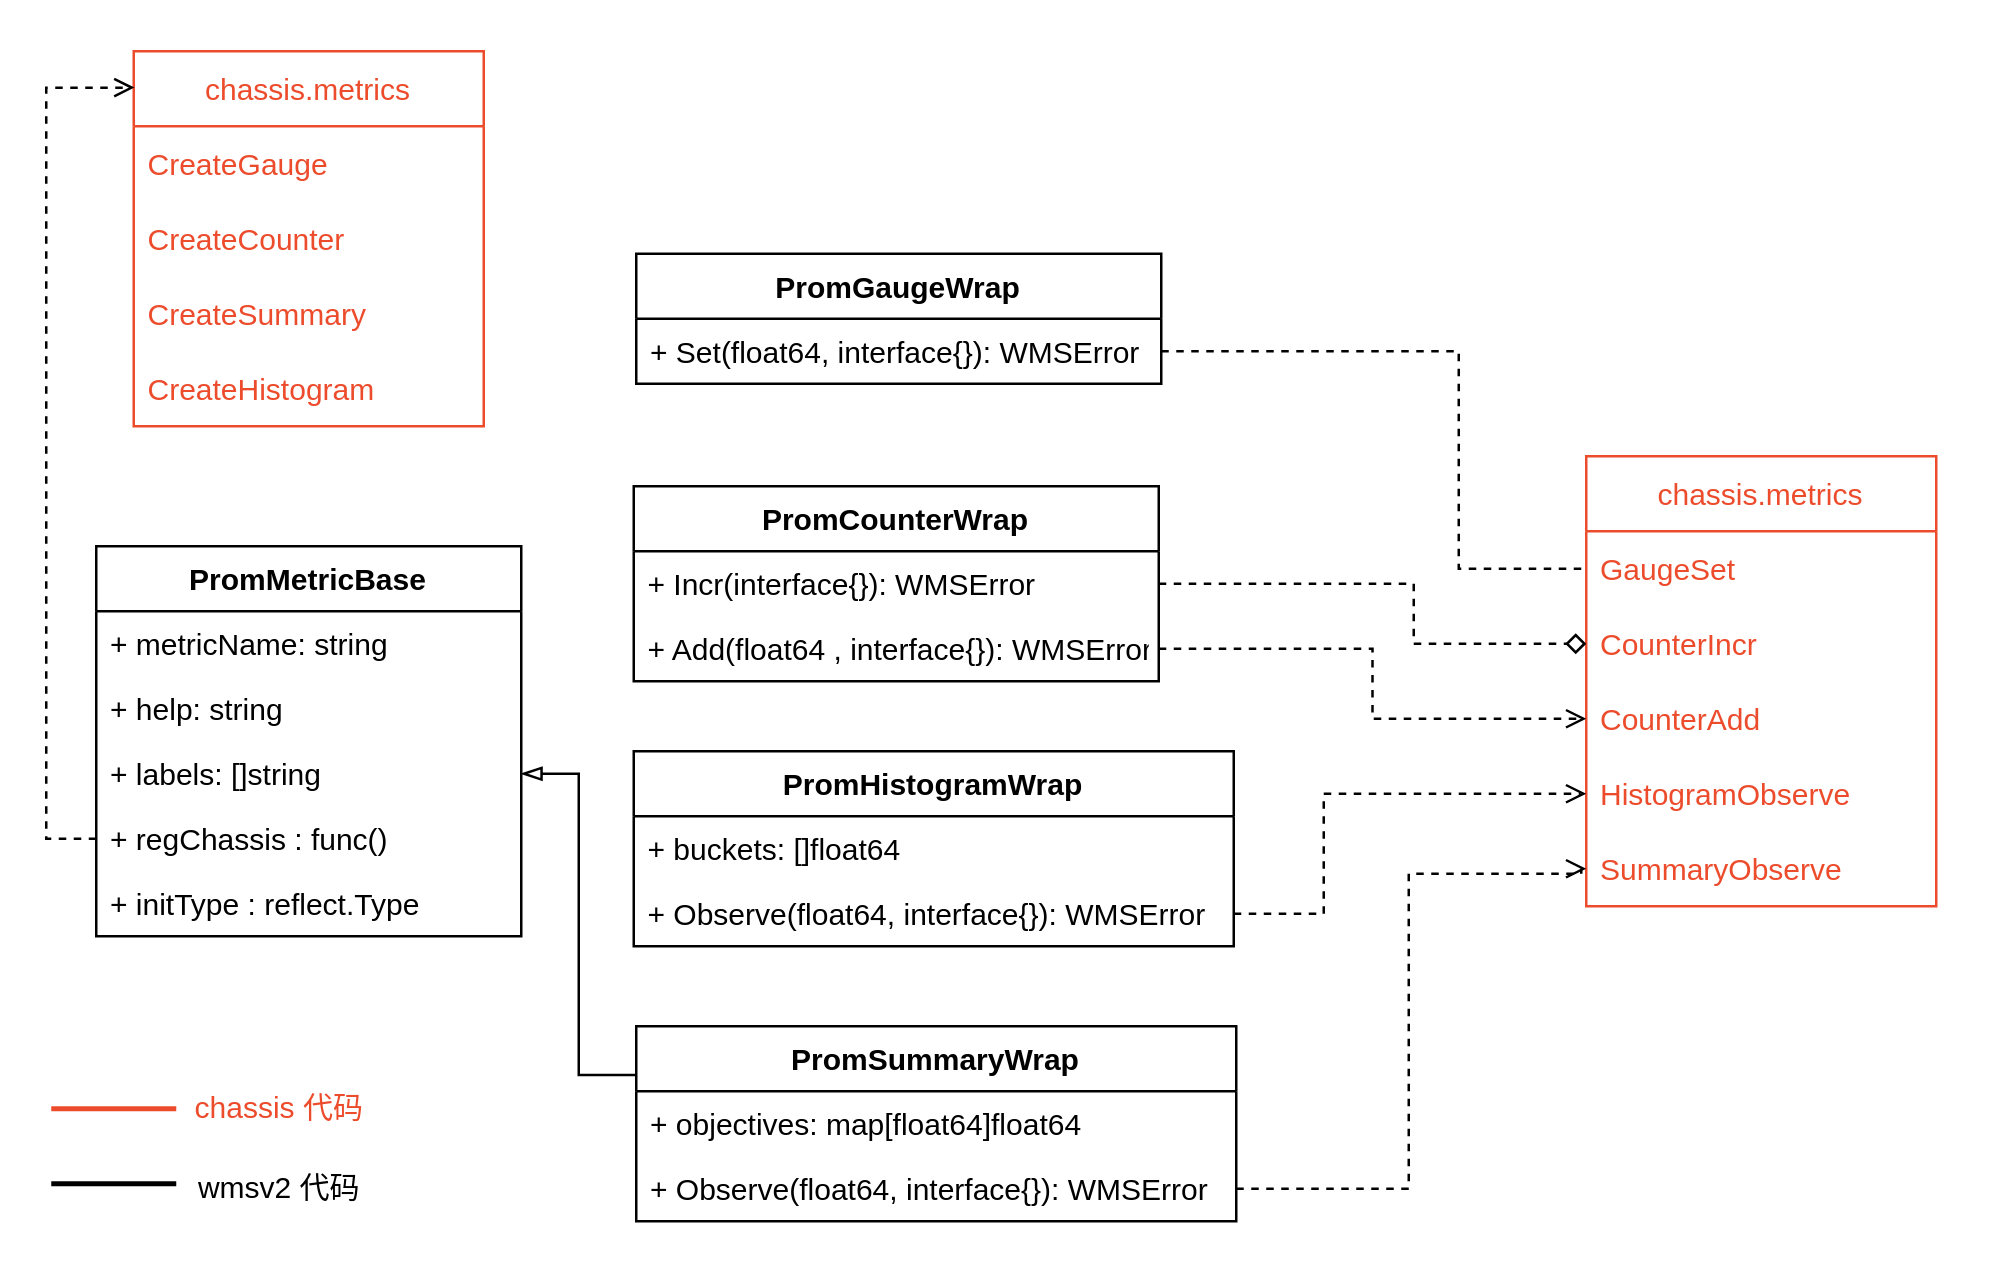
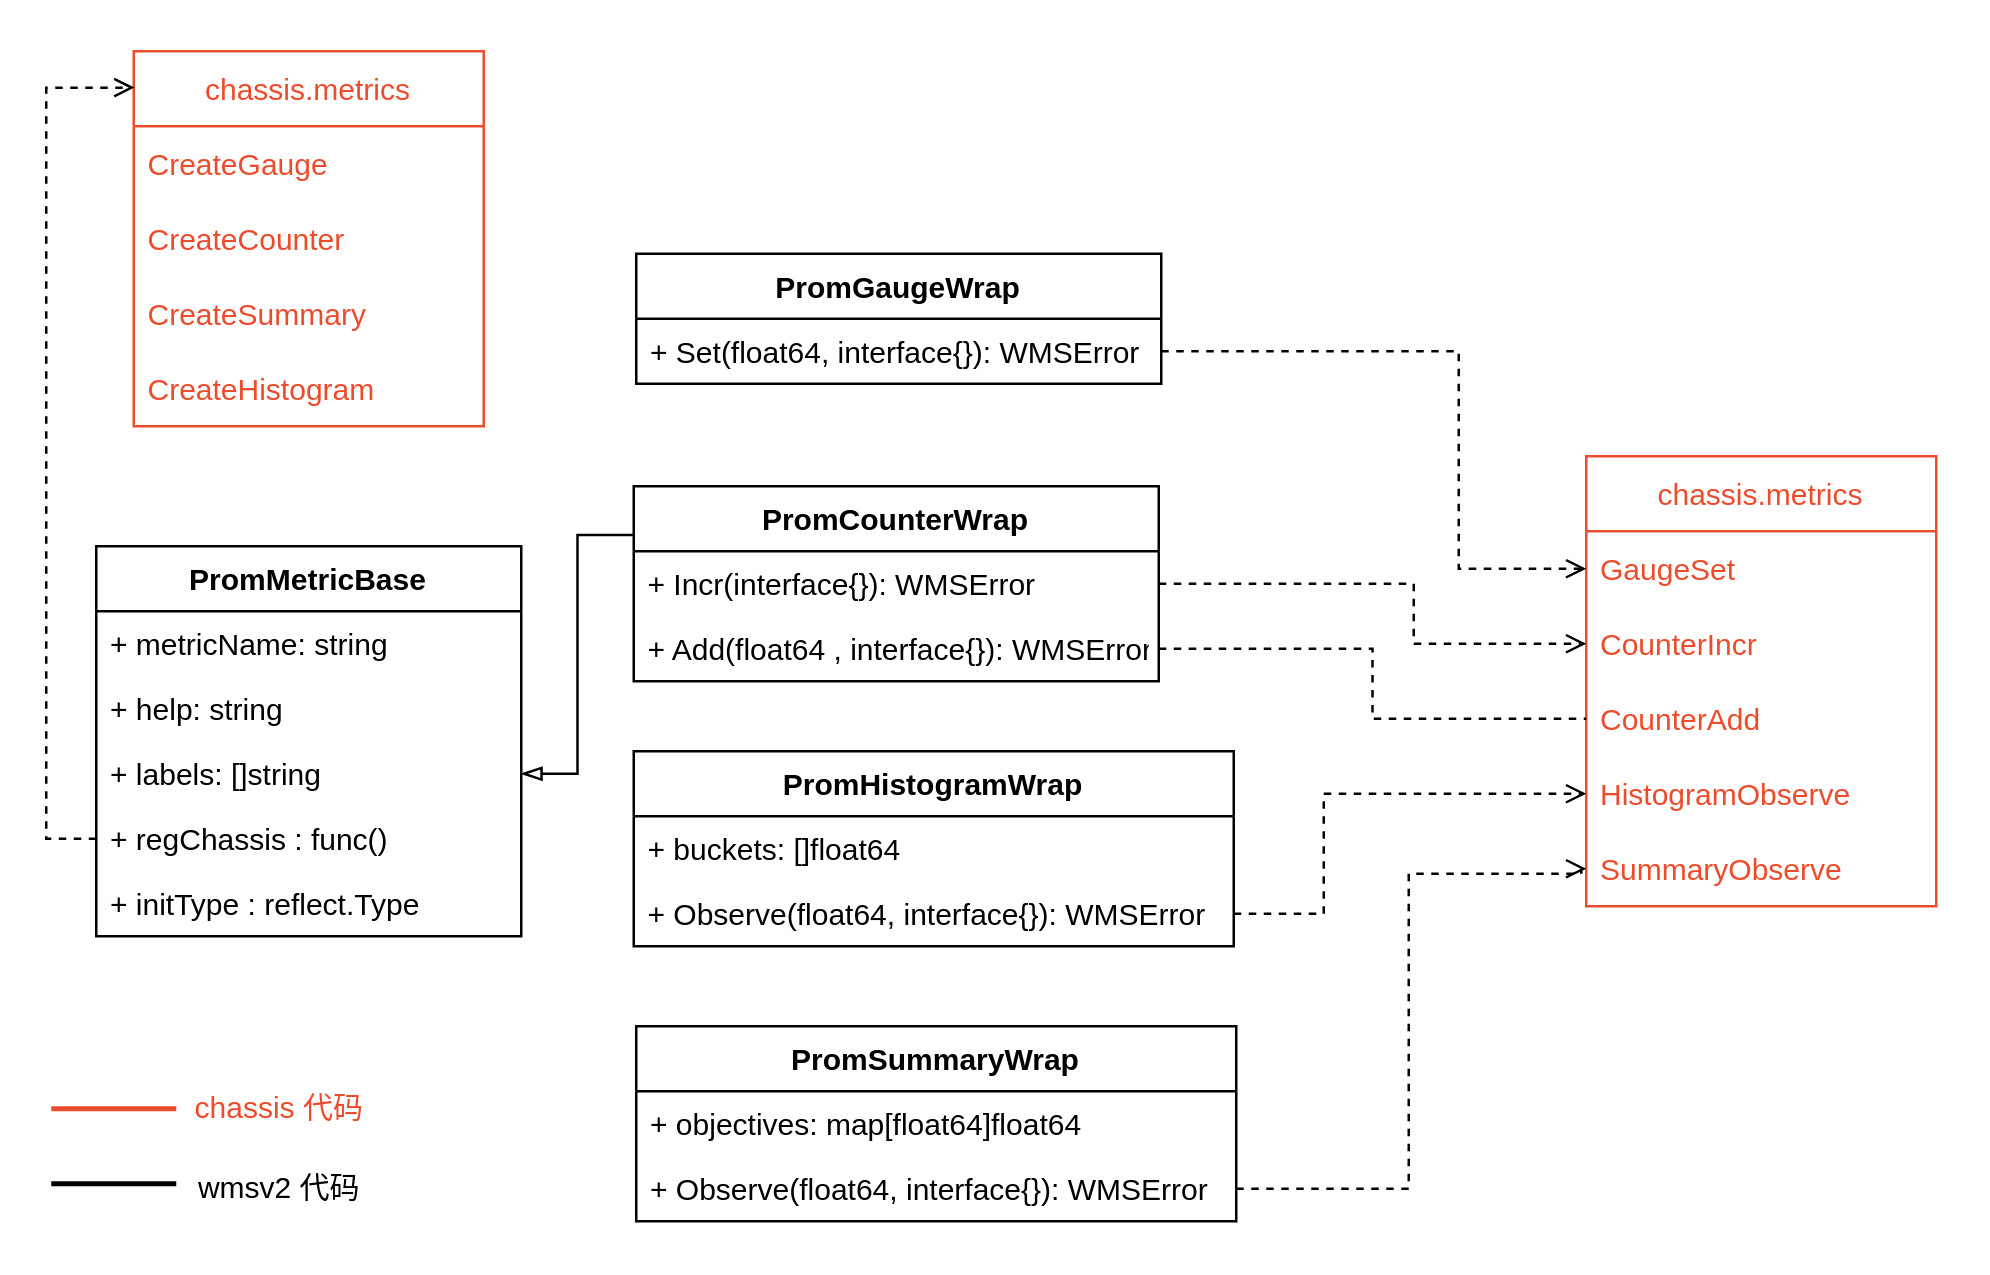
edge "+ Set(float64, interface{}): WMSError" -- "GaugeSet": arrowhead none -> open
edge "PromCounterWrap" -> "+ labels: []string": added
edge "+ Incr(interface{}): WMSError" -> "CounterIncr": arrowhead diamond -> open
edge "+ Add(float64 , interface{}): WMSError" -> "CounterAdd": arrowhead open -> none
edge "PromSummaryWrap" -> "+ labels: []string": removed
